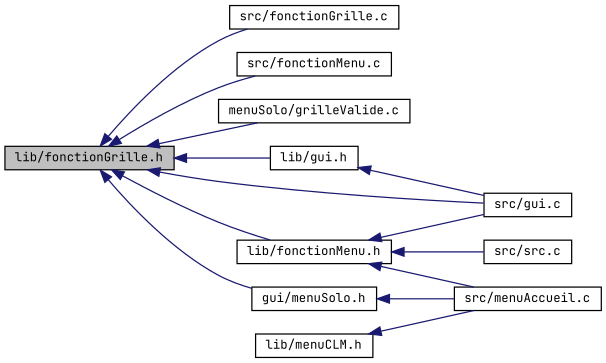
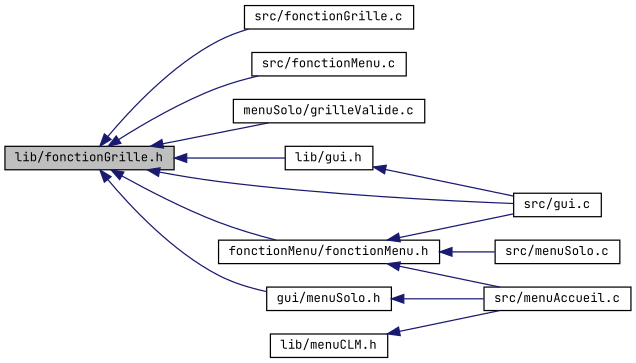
node "lib/fonctionMenu.h": label "lib/fonctionMenu.h" -> "fonctionMenu/fonctionMenu.h"
node "src/src.c": label "src/src.c" -> "src/menuSolo.c"
